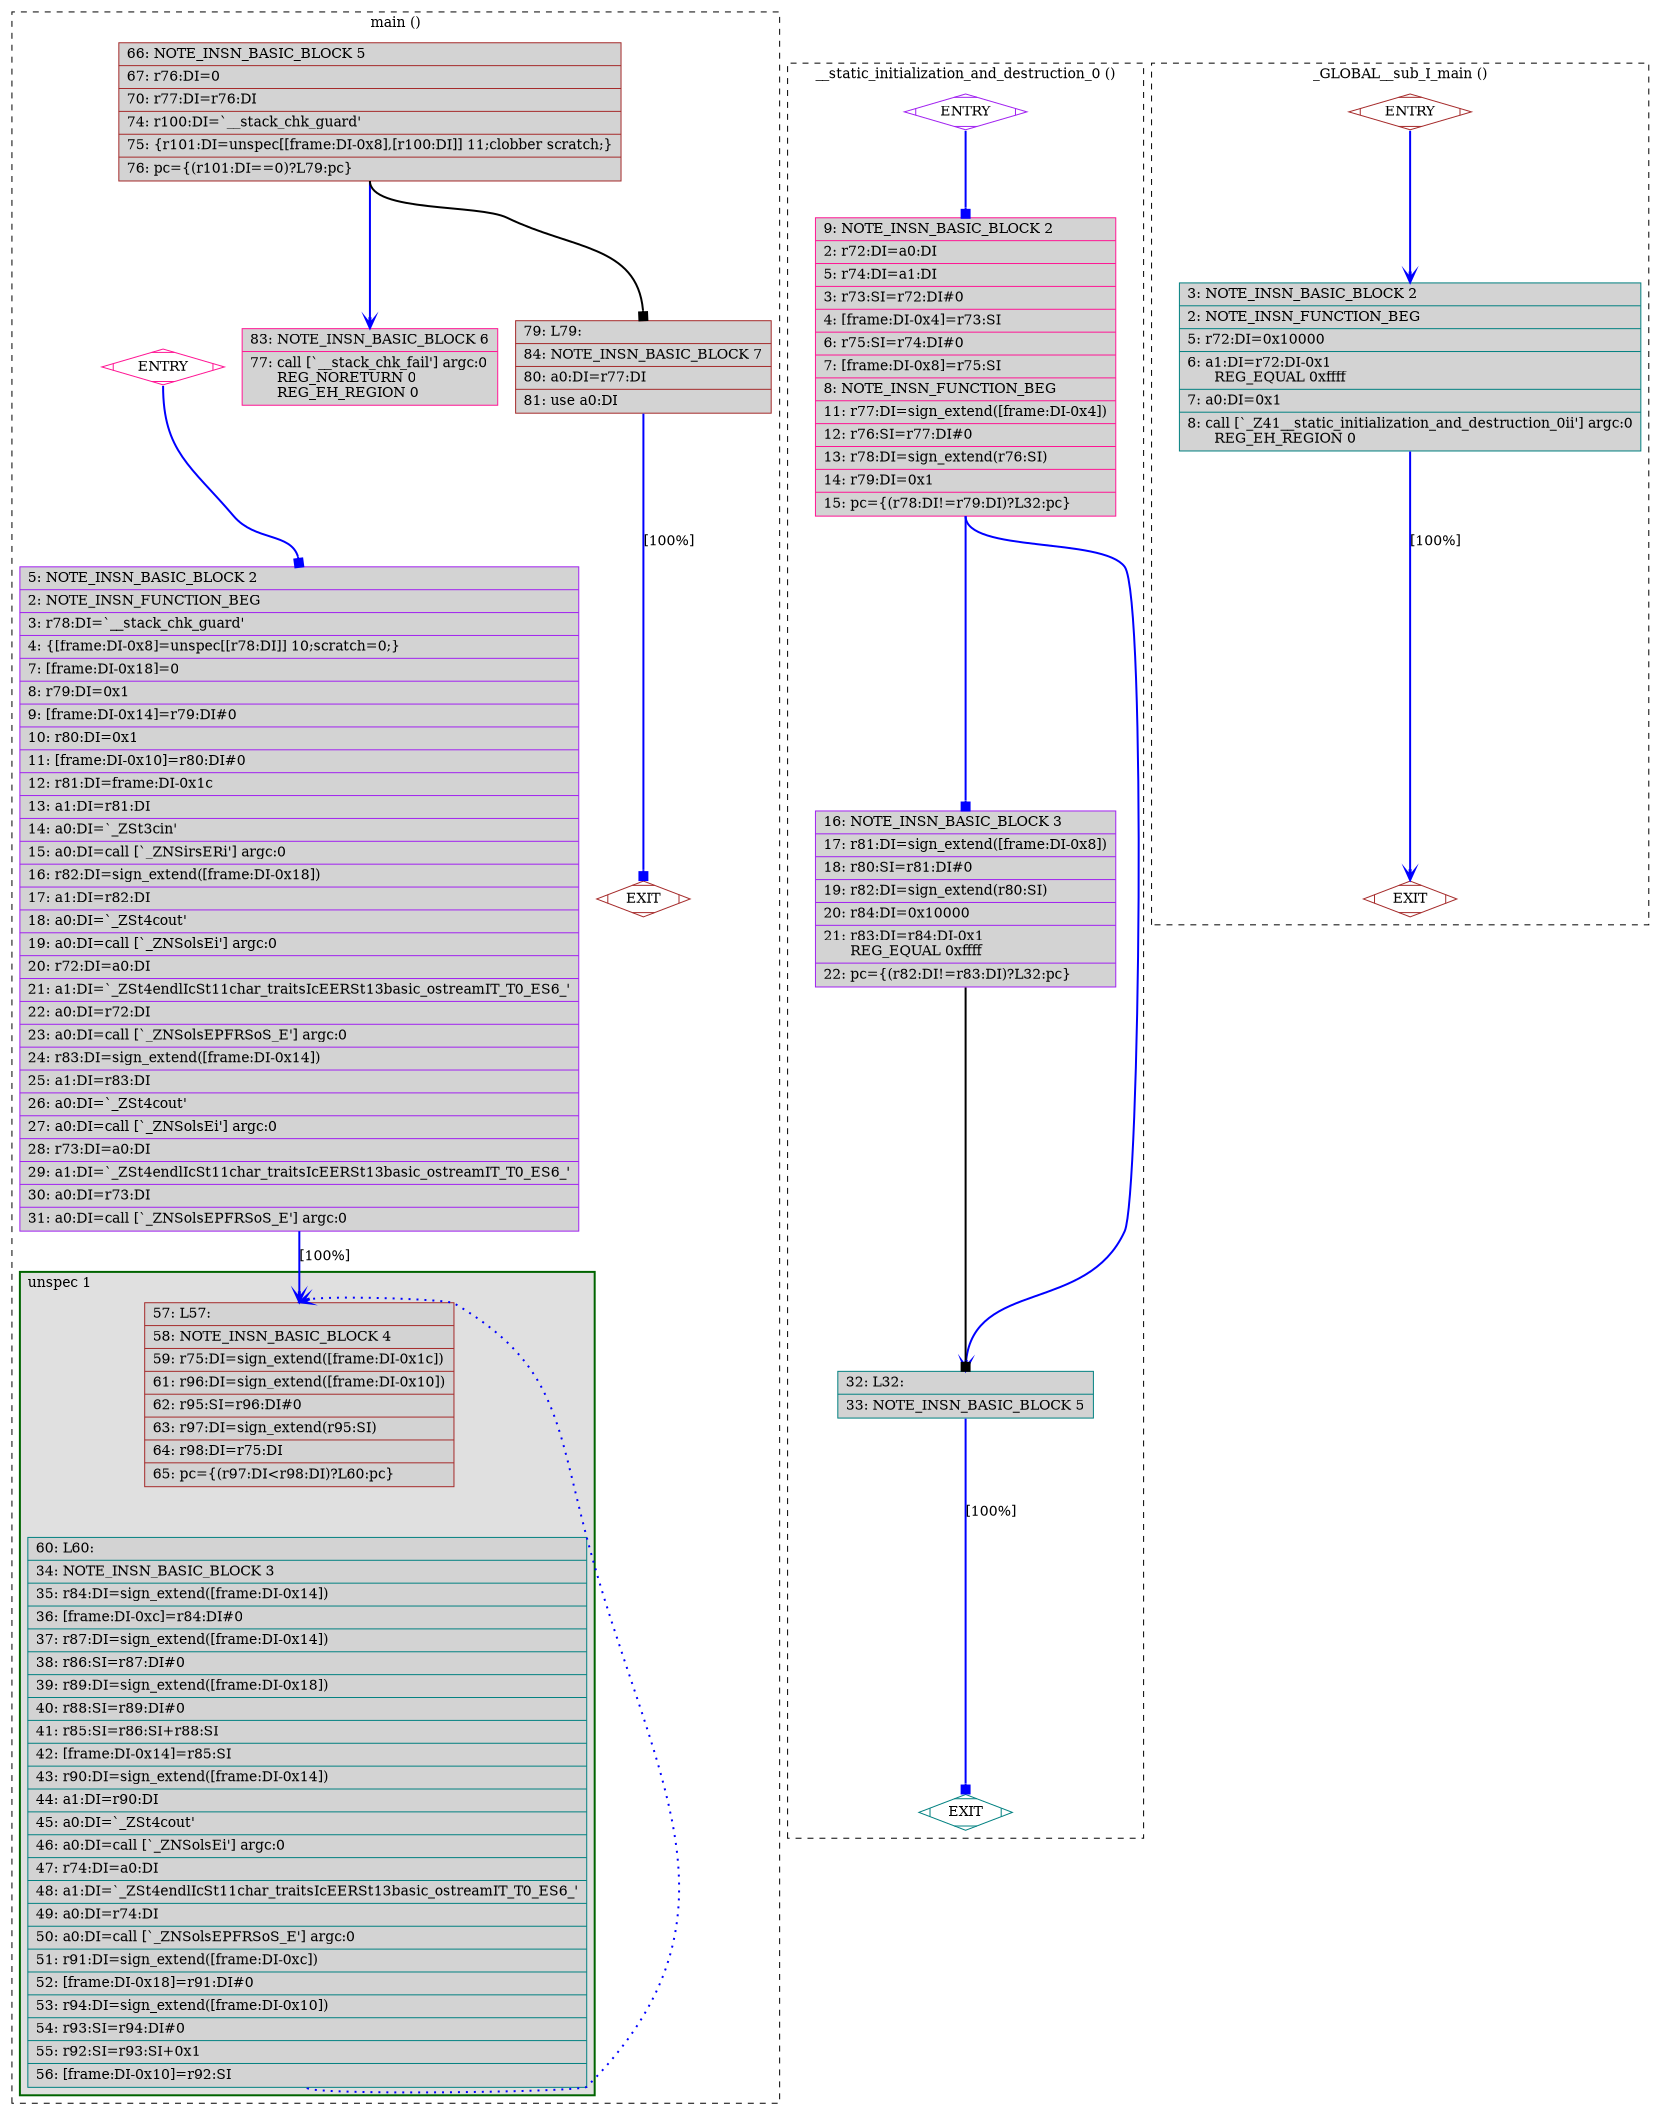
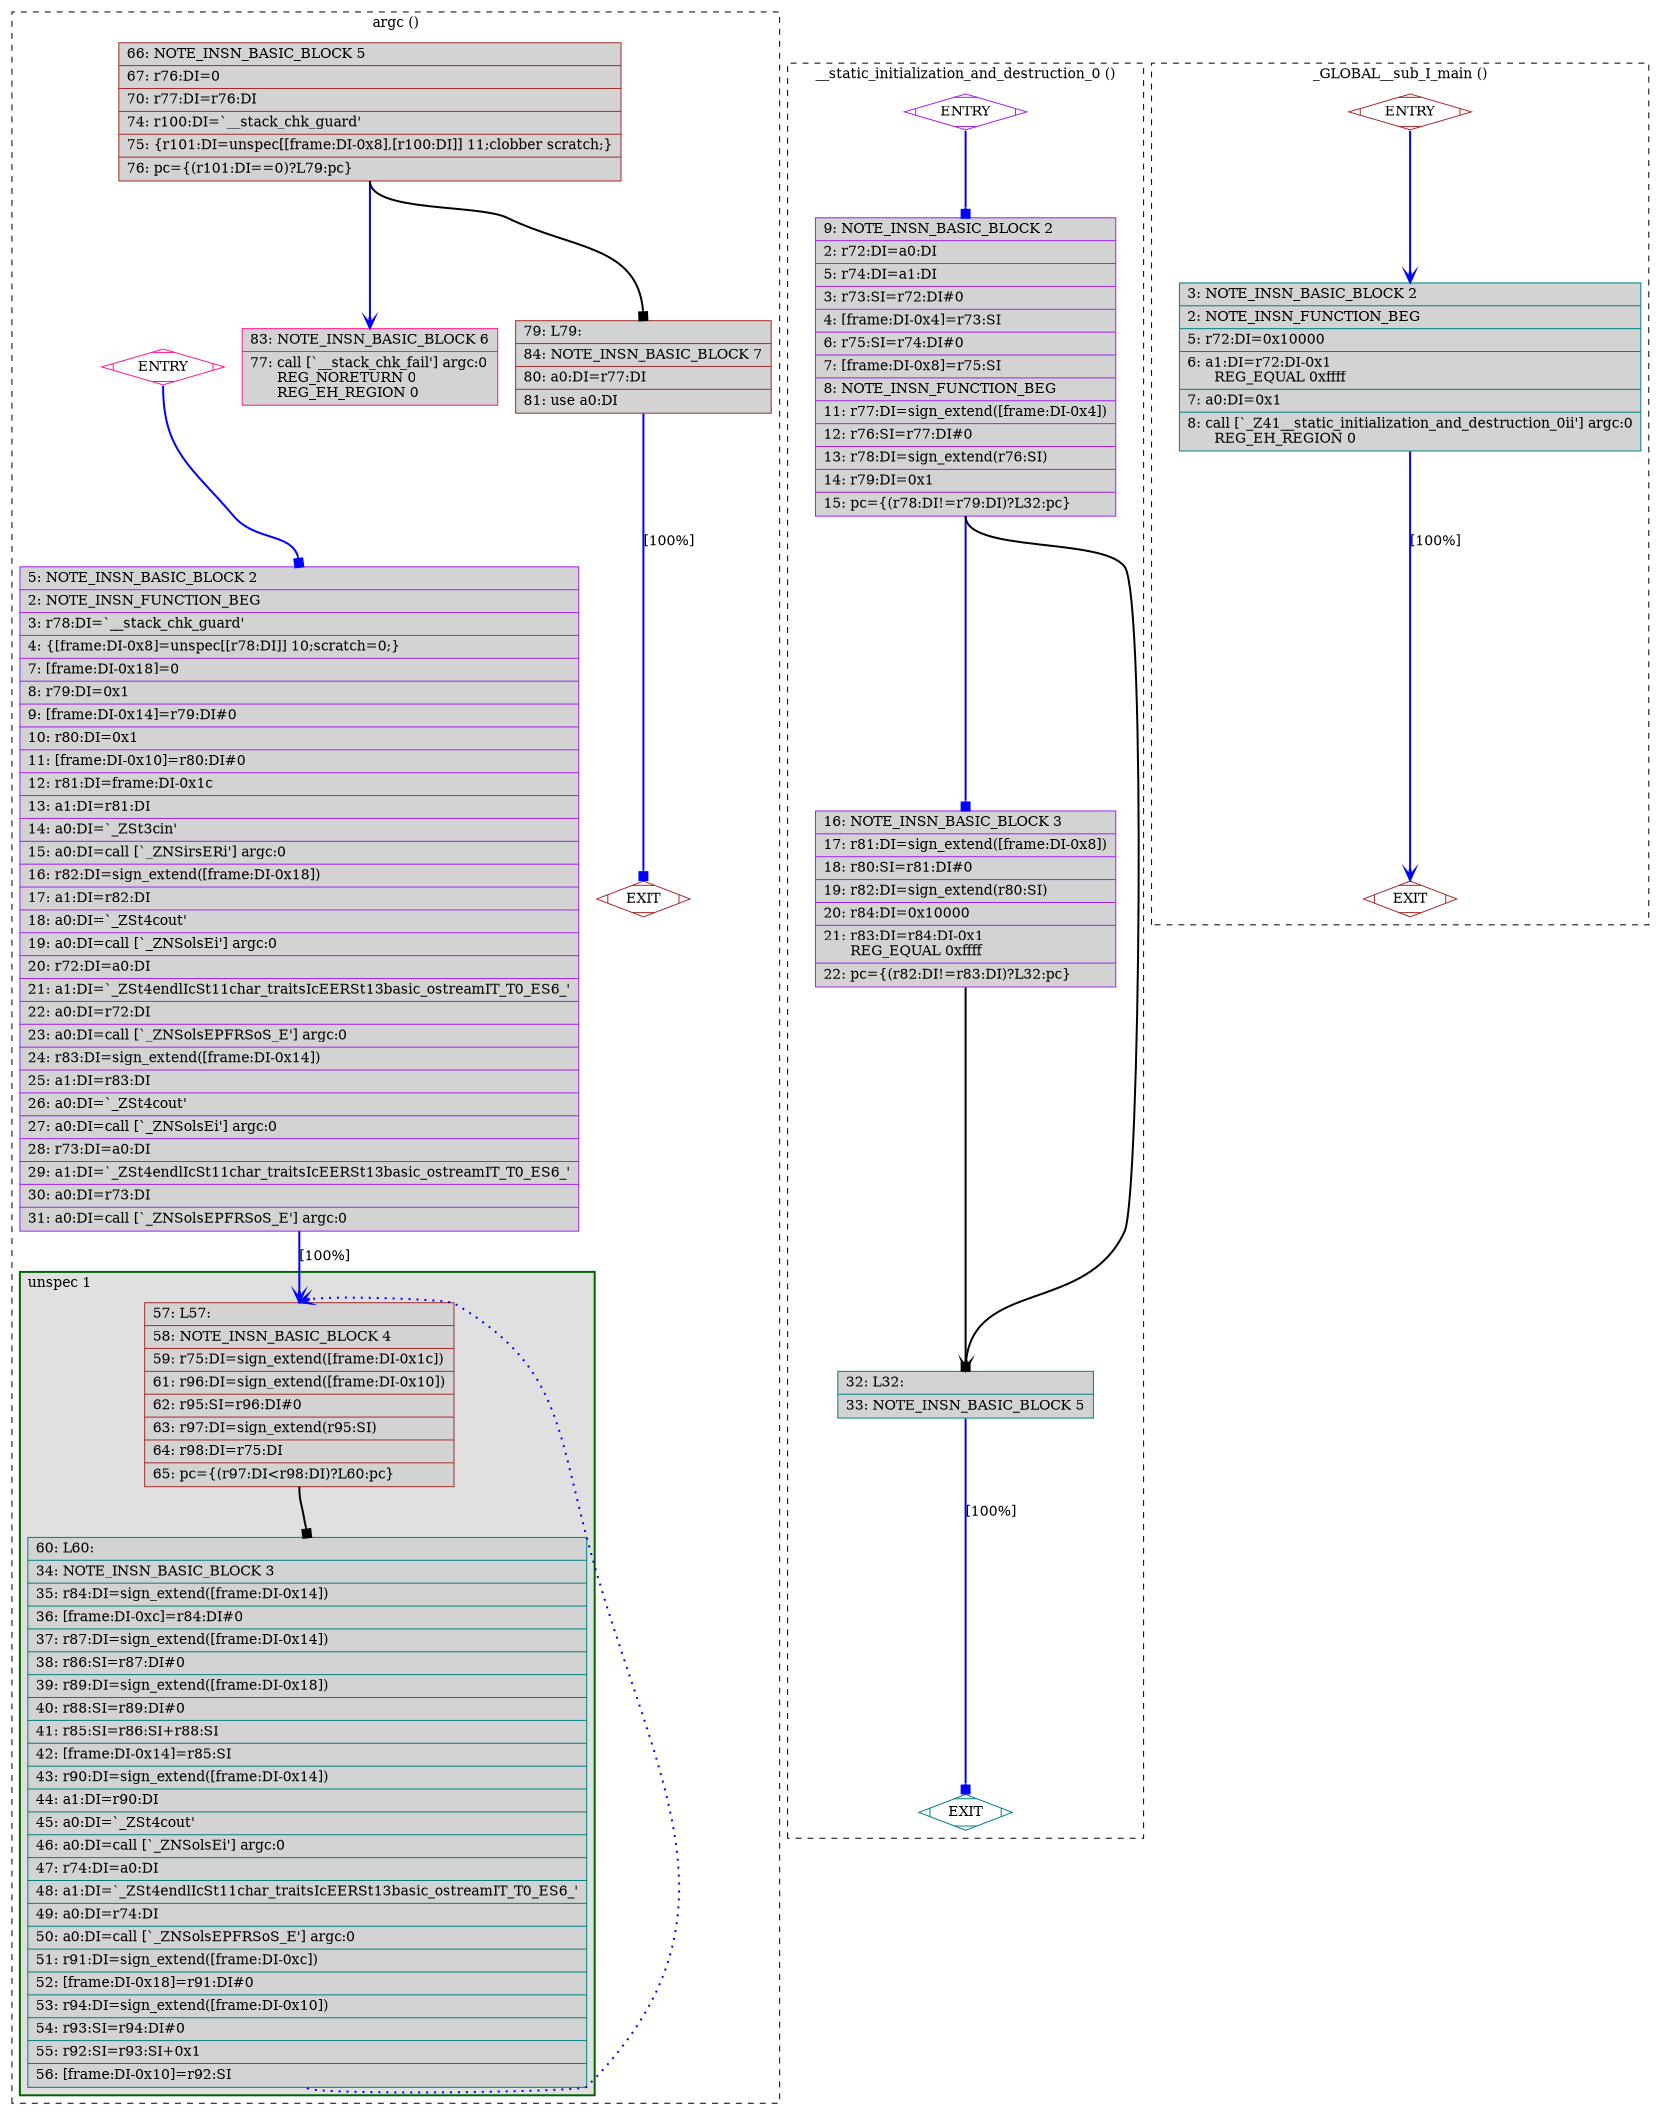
cluster "main ()": label "main ()" -> "argc ()"
node "9: NOTE_INSN_BASIC_BLOCK 2": color deeppink -> purple
edge "9: NOTE_INSN_BASIC_BLOCK 2" -> "32: L32:": color blue -> black
edge "57: L57:" -> "60: L60:": added
